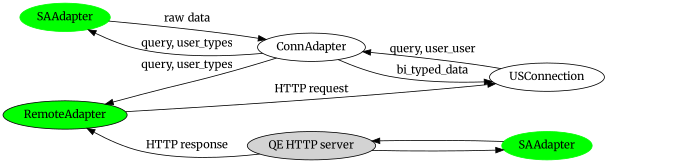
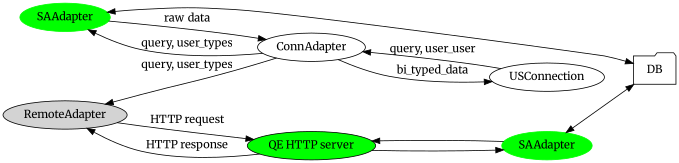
node "DB": added
edge "RemoteAdapter" -> "USConnection": now "RemoteAdapter" -> "QE HTTP server"
node "RemoteAdapter": fillcolor green -> lightgrey
node "QE HTTP server": fillcolor lightgrey -> green
